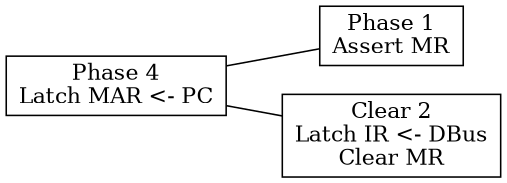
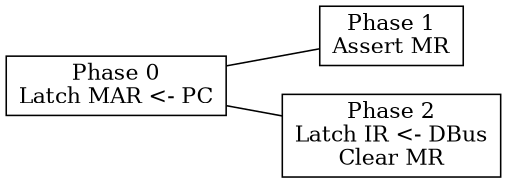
node "Phase 4 Latch MAR <- PC": label "Phase 4 Latch MAR <- PC" -> "Phase 0 Latch MAR <- PC"
node "Clear 2 Latch IR <- DBus Clear MR": label "Clear 2 Latch IR <- DBus Clear MR" -> "Phase 2 Latch IR <- DBus Clear MR"
